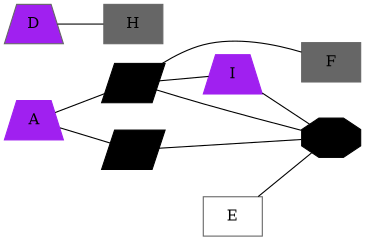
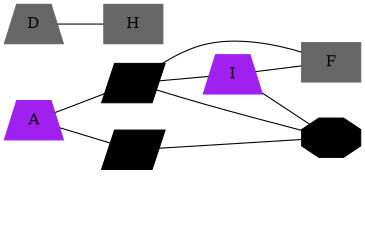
node "D": fillcolor purple -> gray40
edge "F" -- "I": added
node "E": removed
